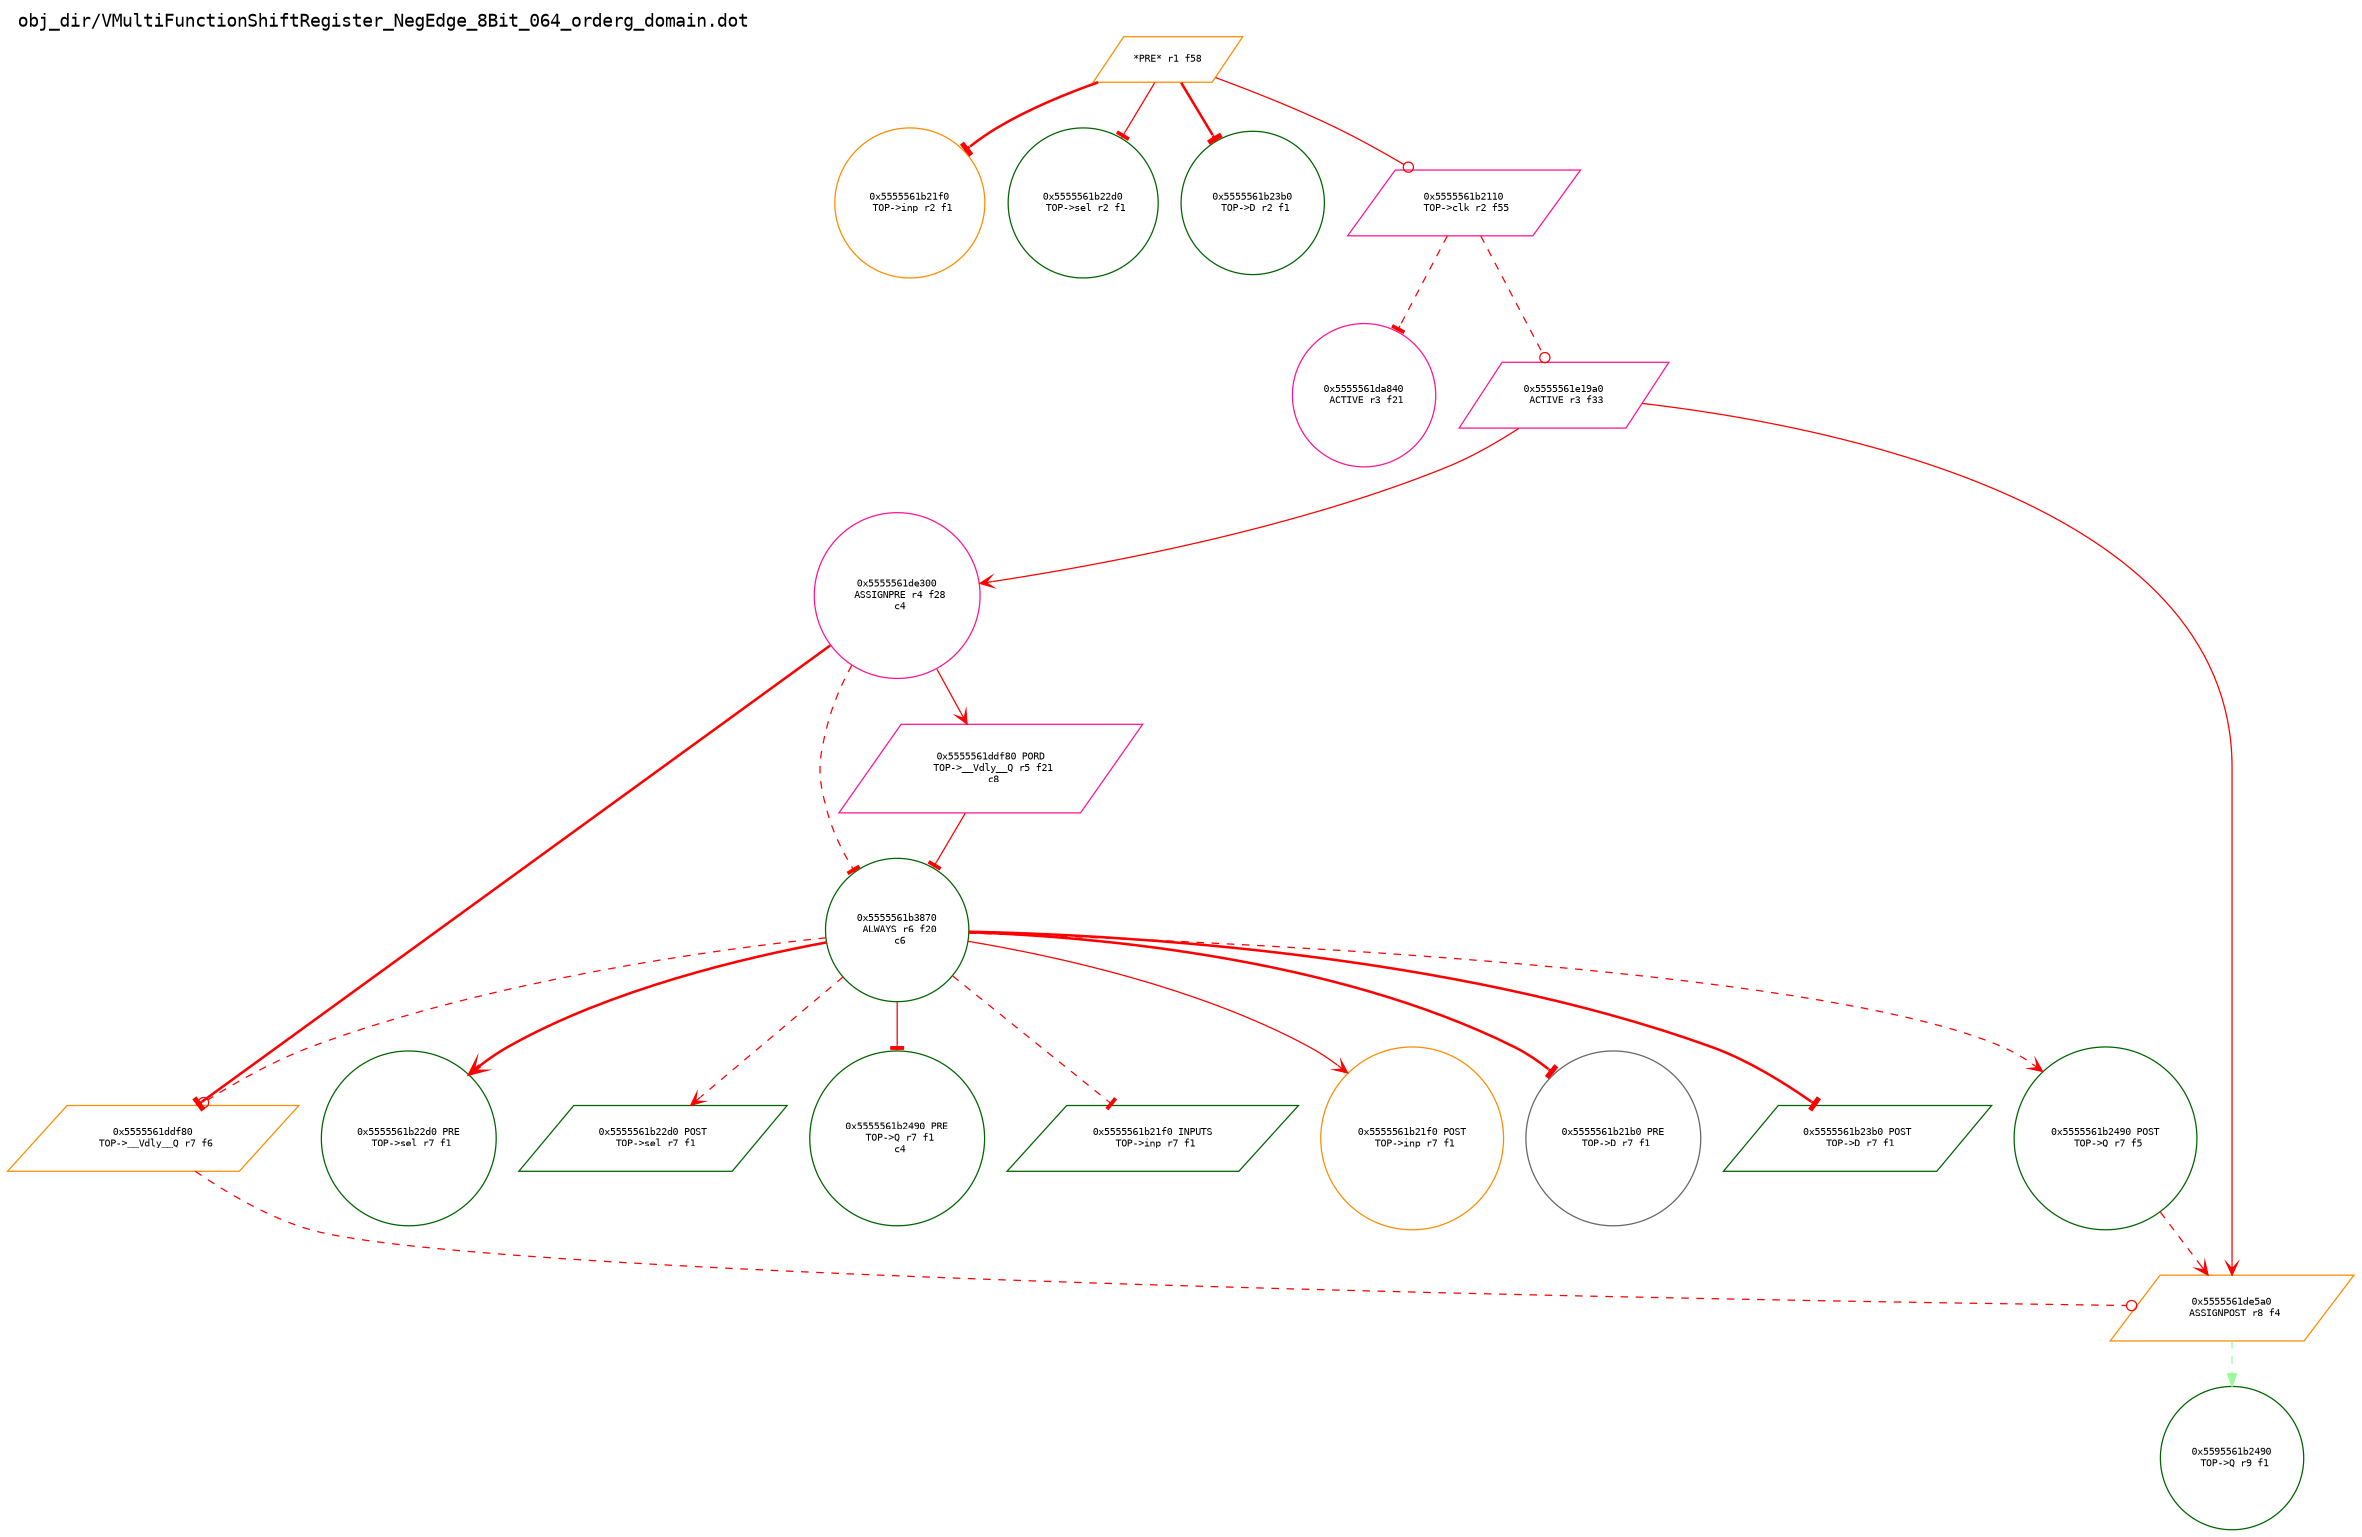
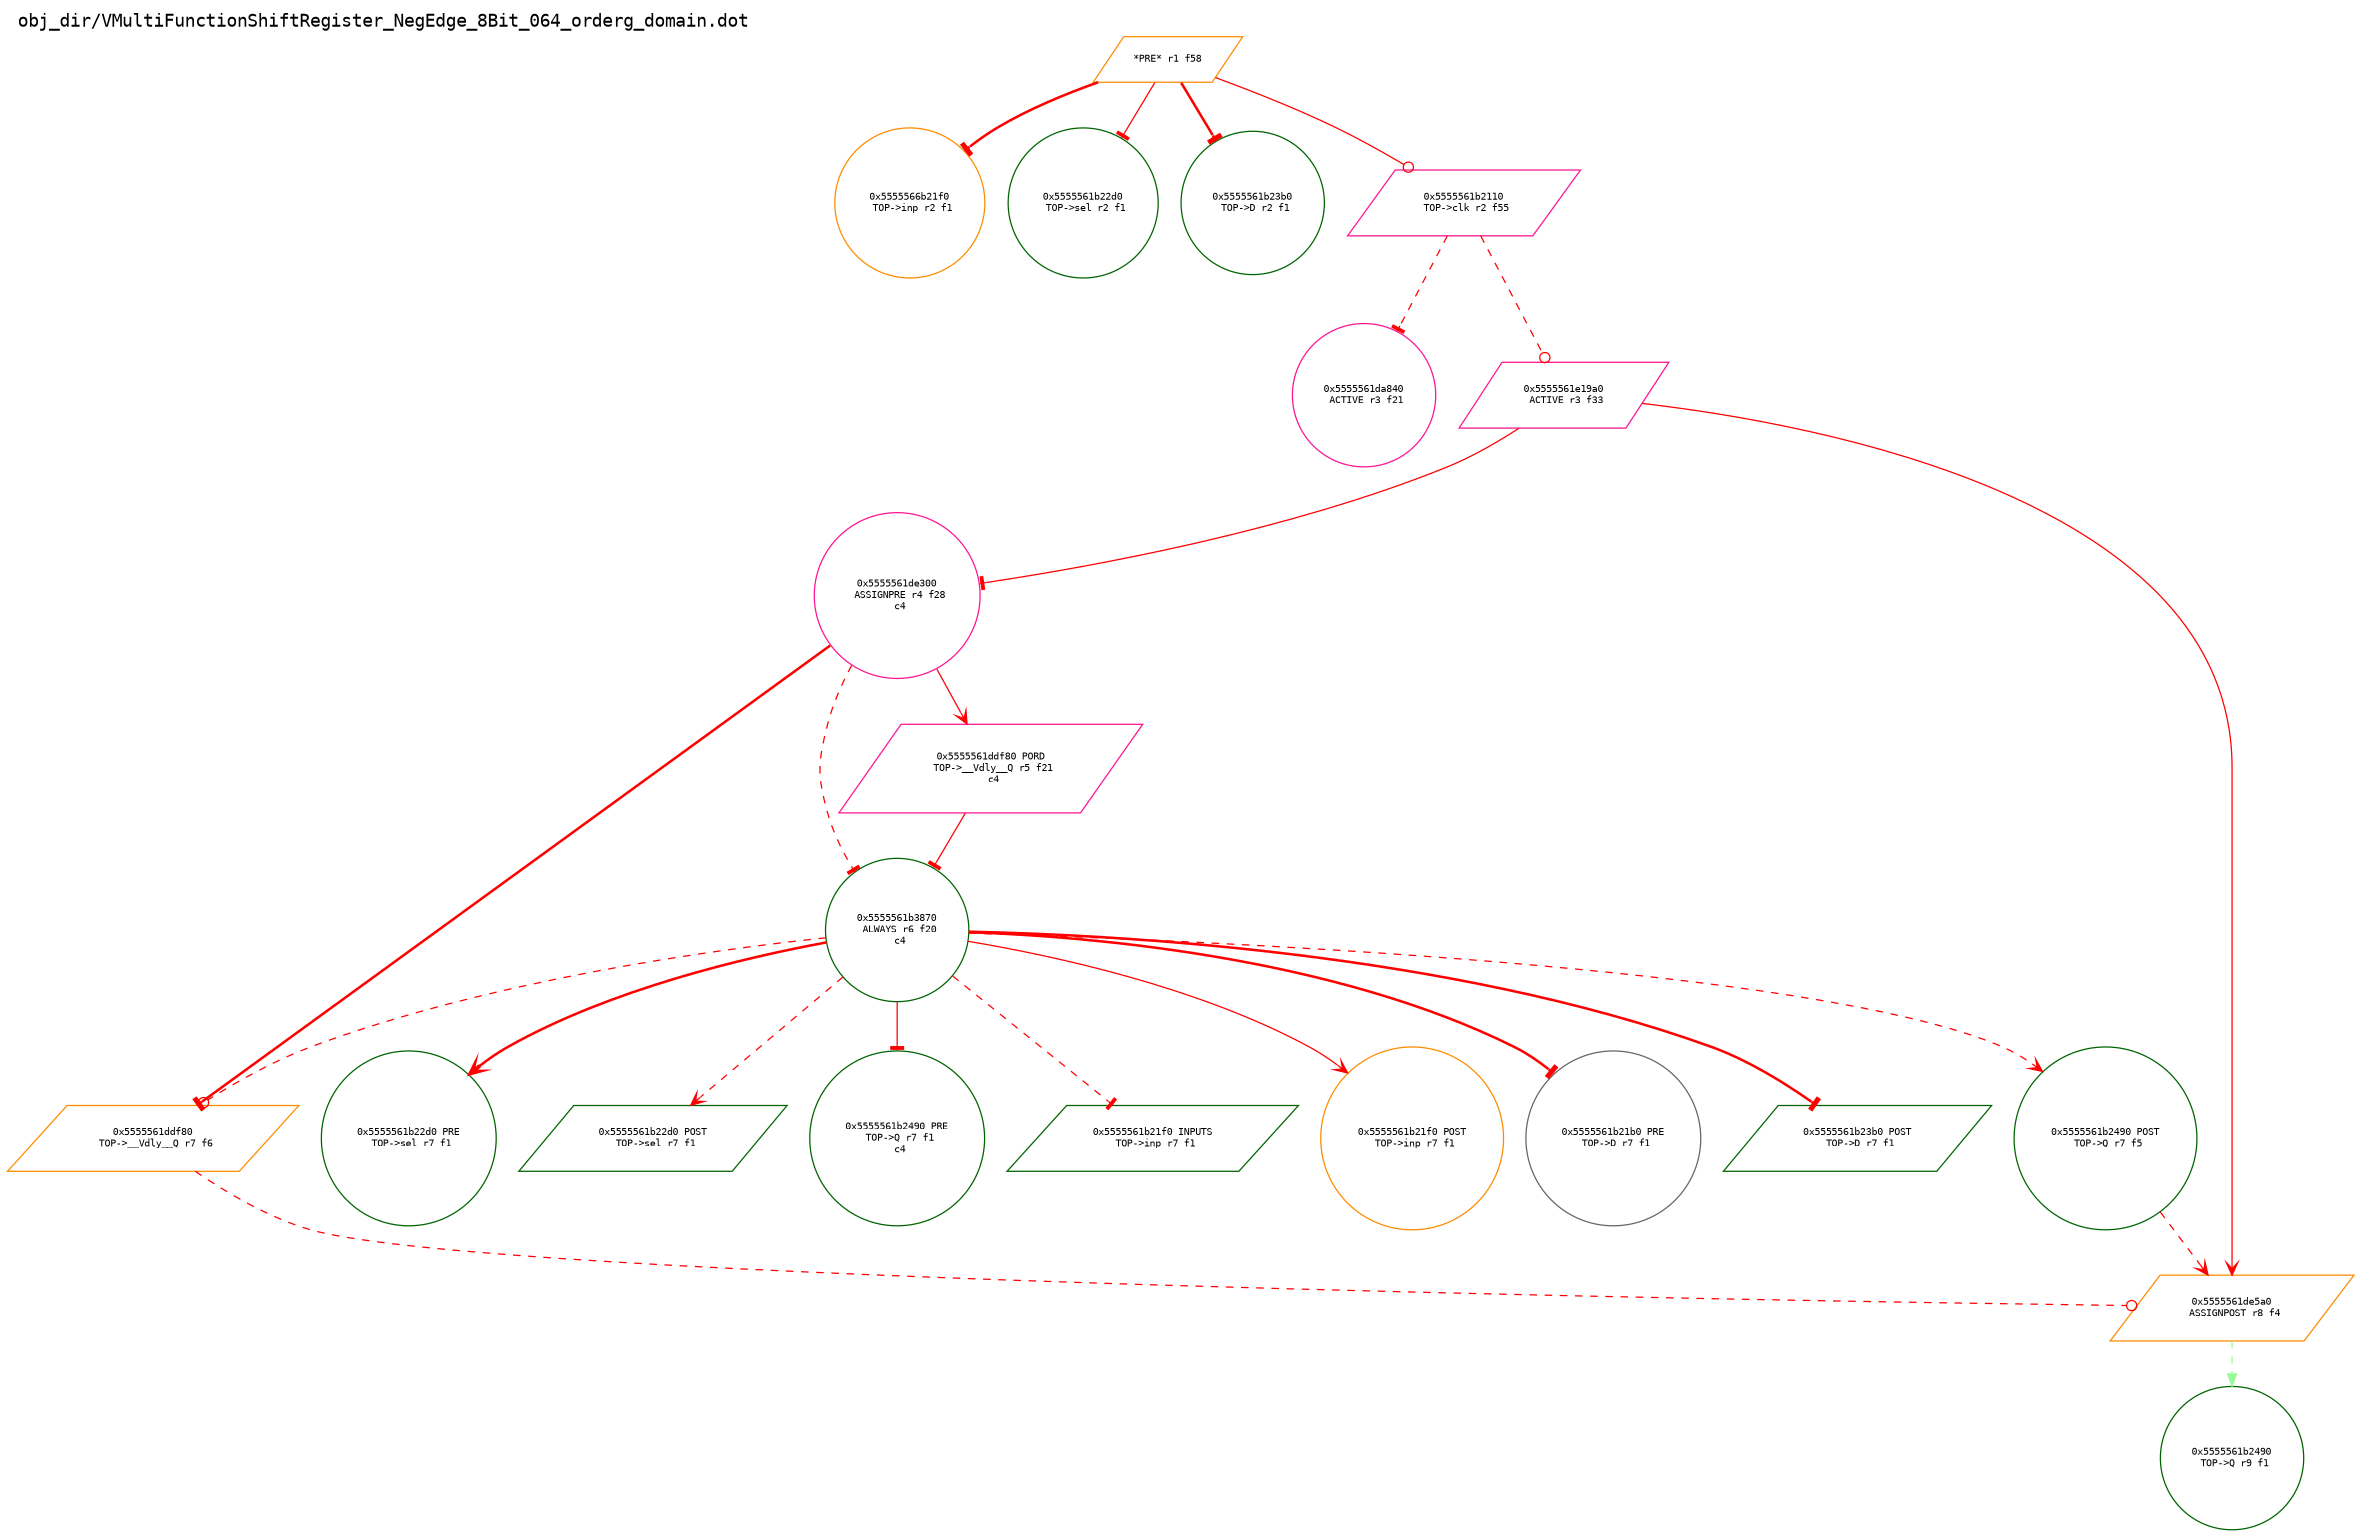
node "0x5555561b21f0 TOP->inp r2 f1": label "0x5555561b21f0 TOP->inp r2 f1" -> "0x5555566b21f0 TOP->inp r2 f1"
edge "0x5555561e19a0 ACTIVE r3 f33" -> "0x5555561de300 ASSIGNPRE r4 f28 c4": arrowhead vee -> tee
node "0x5555561ddf80 PORD TOP->__Vdly__Q r5 f21 c8": label "0x5555561ddf80 PORD TOP->__Vdly__Q r5 f21 c8" -> "0x5555561ddf80 PORD TOP->__Vdly__Q r5 f21 c4"
node "0x5555561b3870 ALWAYS r6 f20 c6": label "0x5555561b3870 ALWAYS r6 f20 c6" -> "0x5555561b3870 ALWAYS r6 f20 c4"
node "0x5595561b2490 TOP->Q r9 f1": label "0x5595561b2490 TOP->Q r9 f1" -> "0x5555561b2490 TOP->Q r9 f1"
